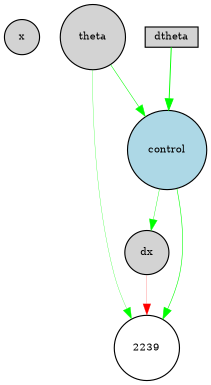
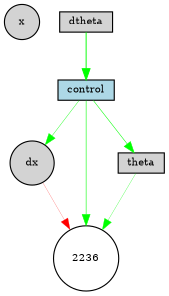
node "theta": shape circle -> box
edge "theta" -> "control": reversed
node "control": shape circle -> box
node "2239": label "2239" -> "2236"
